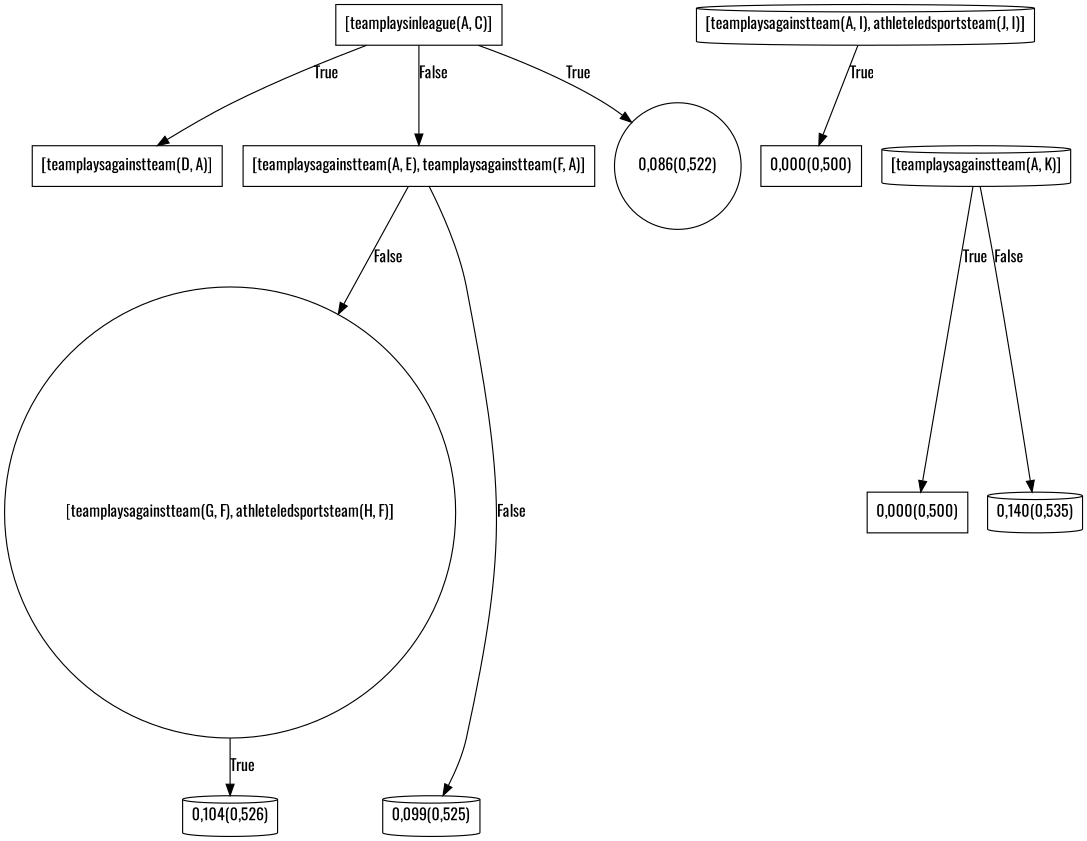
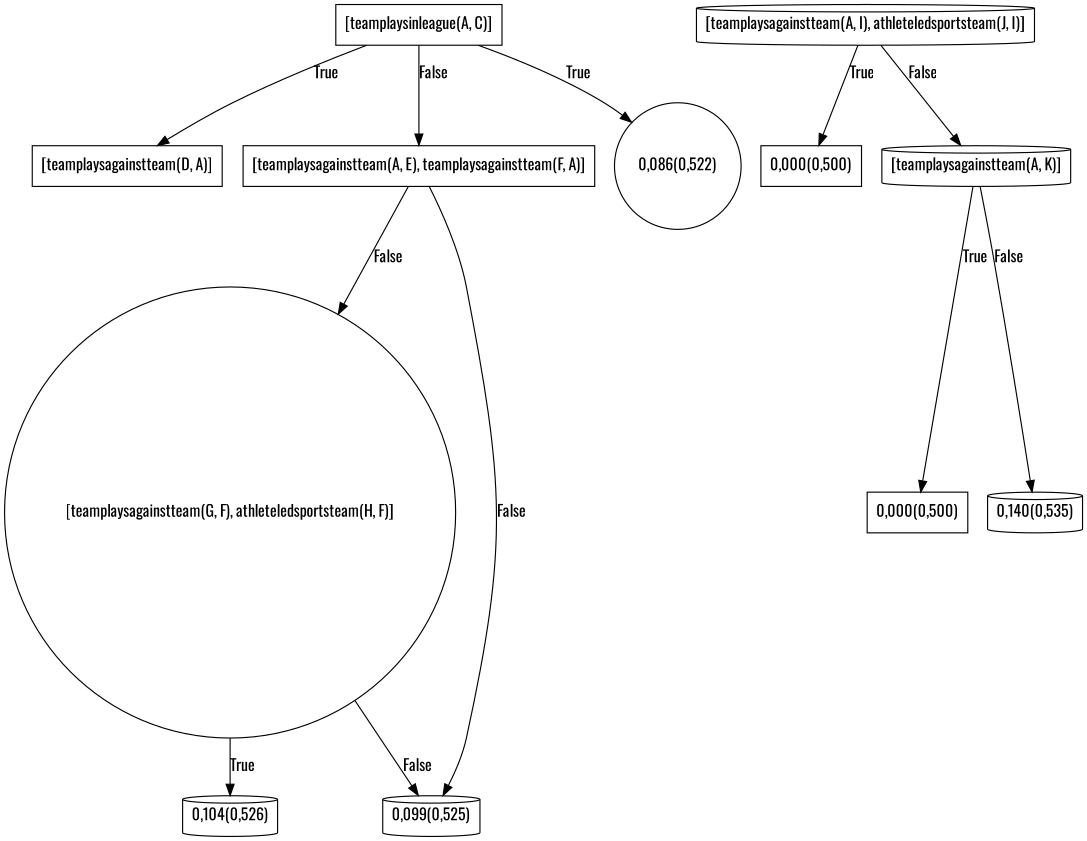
edge "[teamplaysagainstteam(A, I), athleteledsportsteam(J, I)]" -> "[teamplaysagainstteam(A, K)]": added, label "False"
edge "[teamplaysagainstteam(G, F), athleteledsportsteam(H, F)]" -> "0,099(0,525)": added, label "False"
